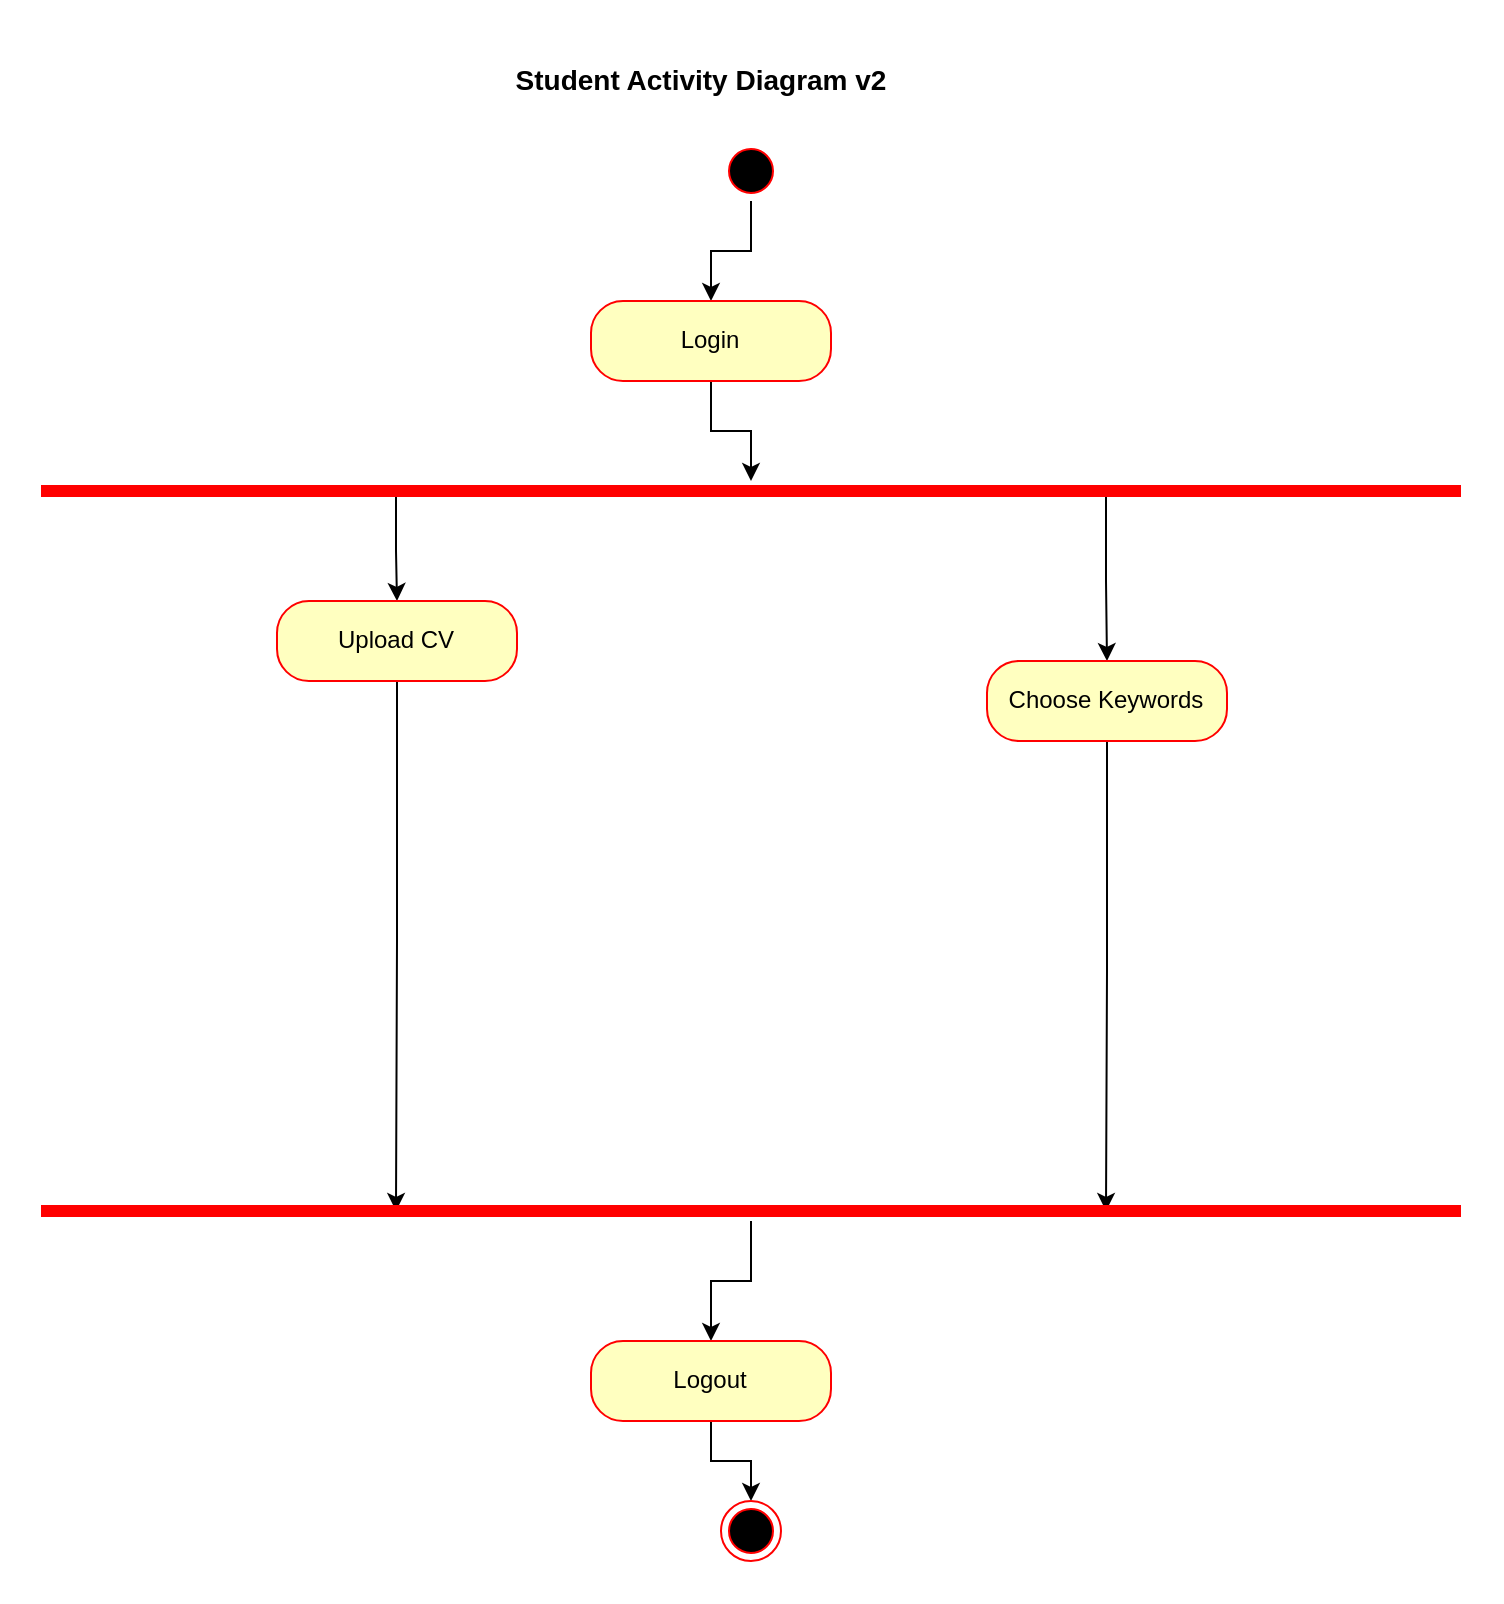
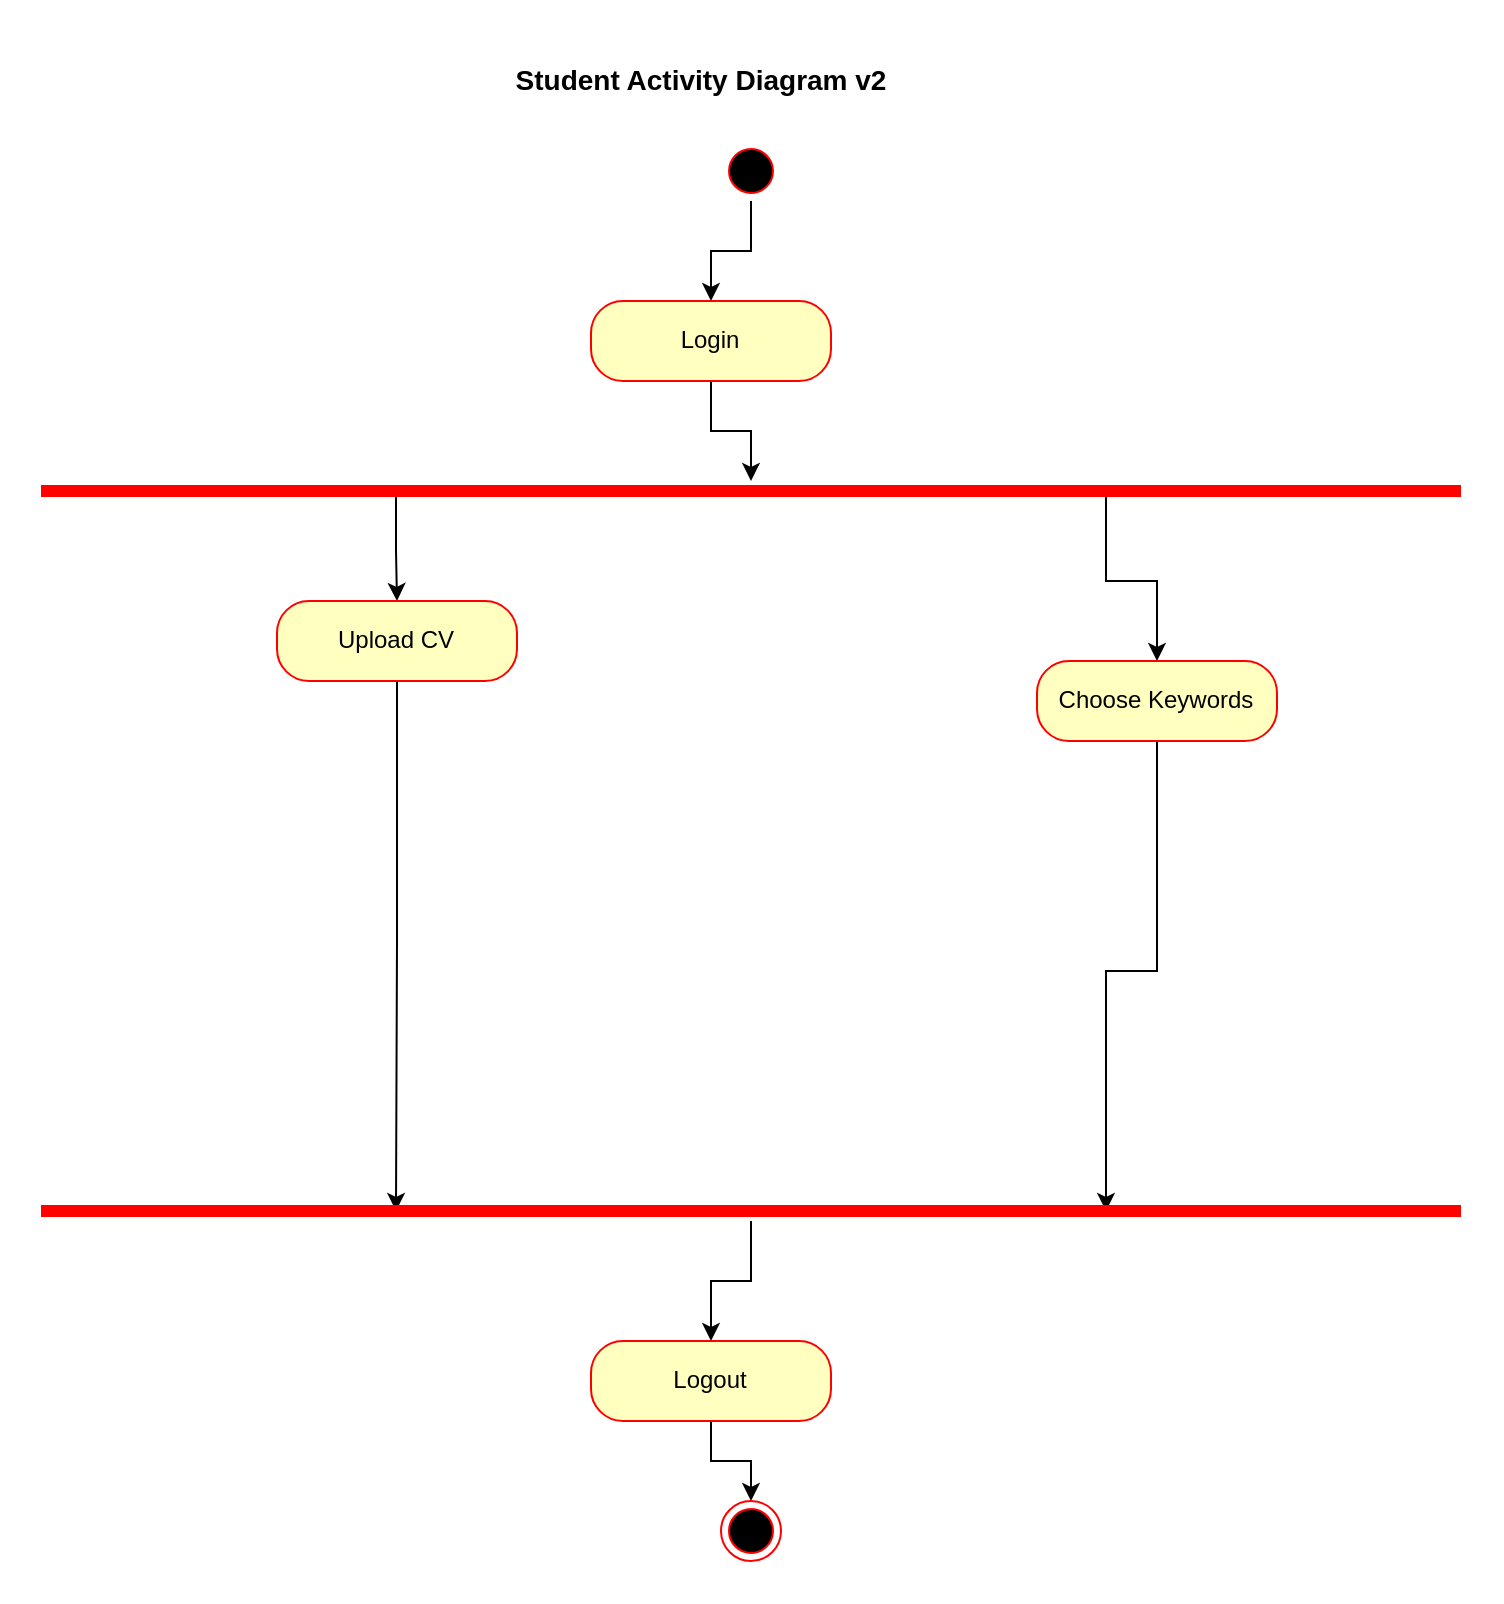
node "Choose Keywords": moved (1107, 701) -> (1157, 701)
